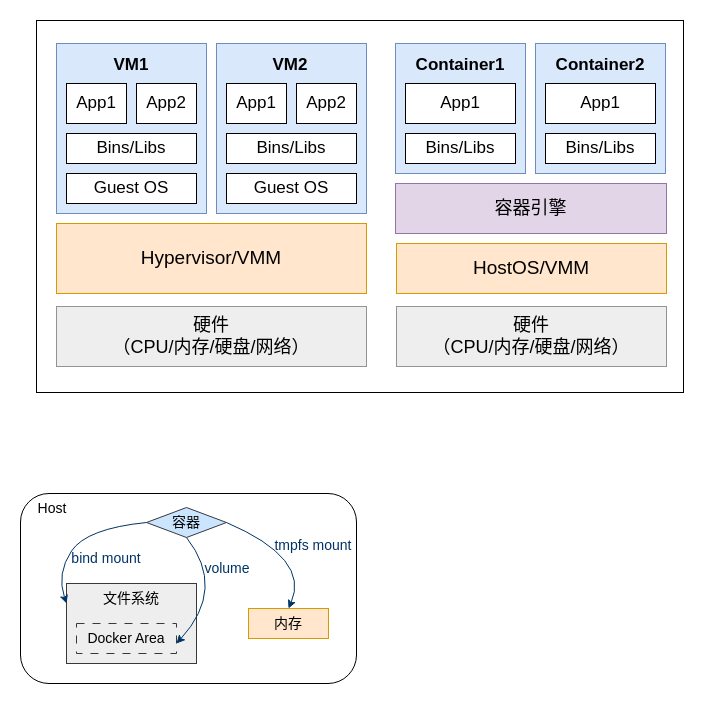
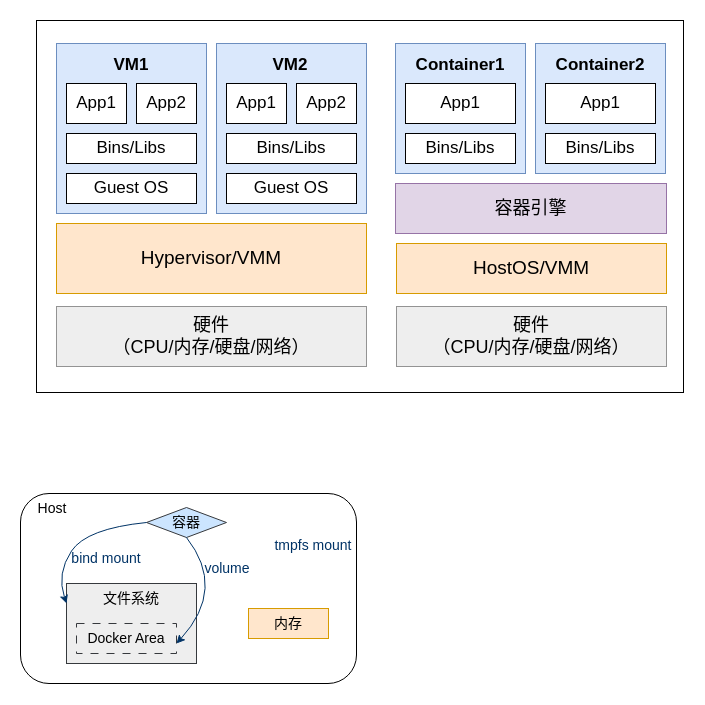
edge "容器" -> "内存": removed
